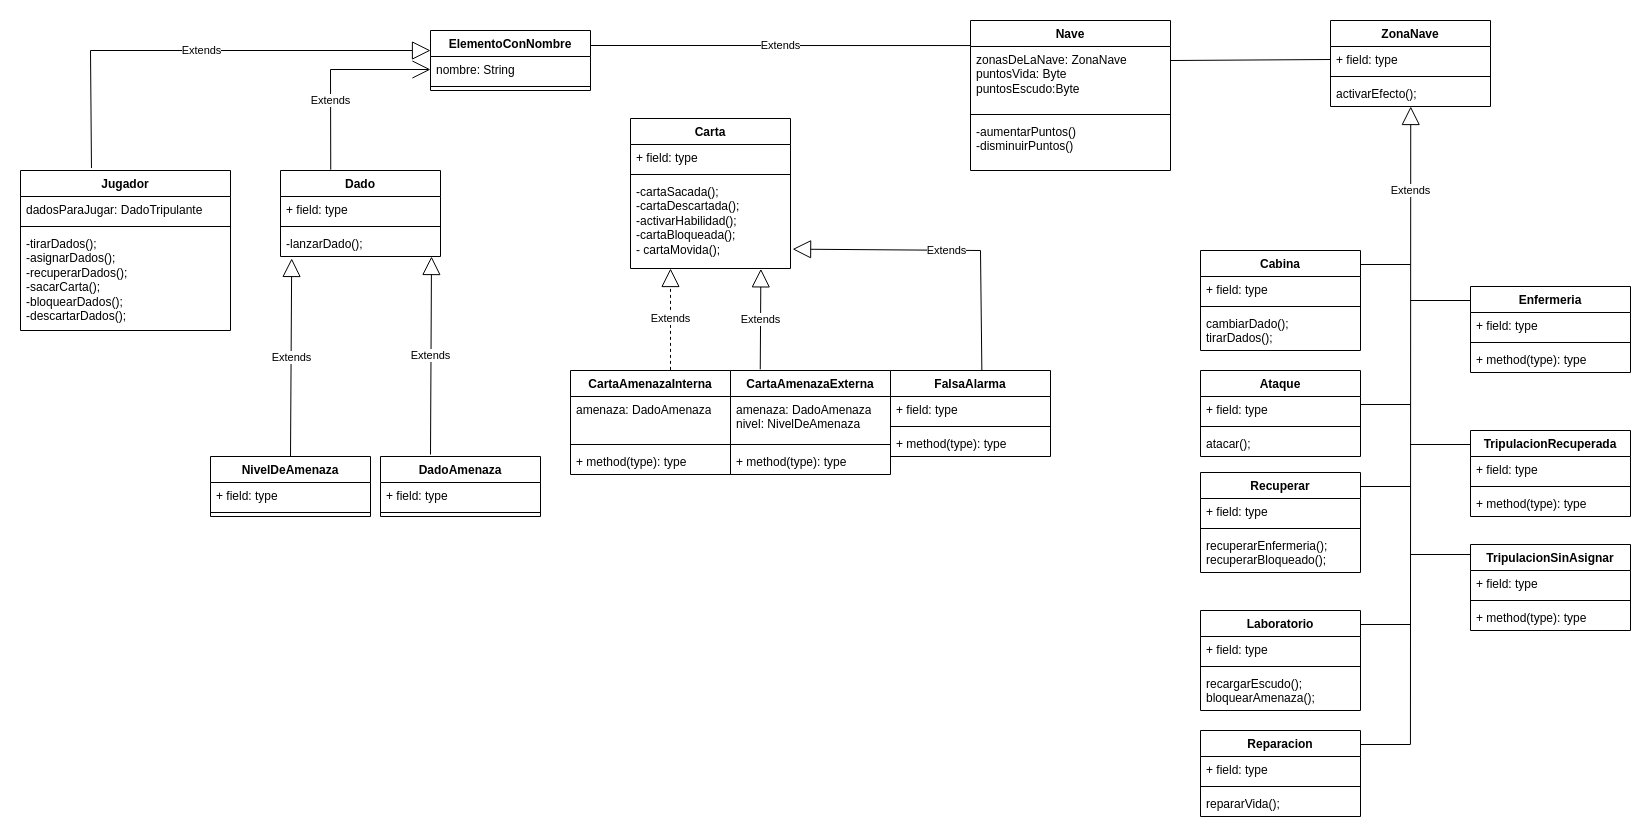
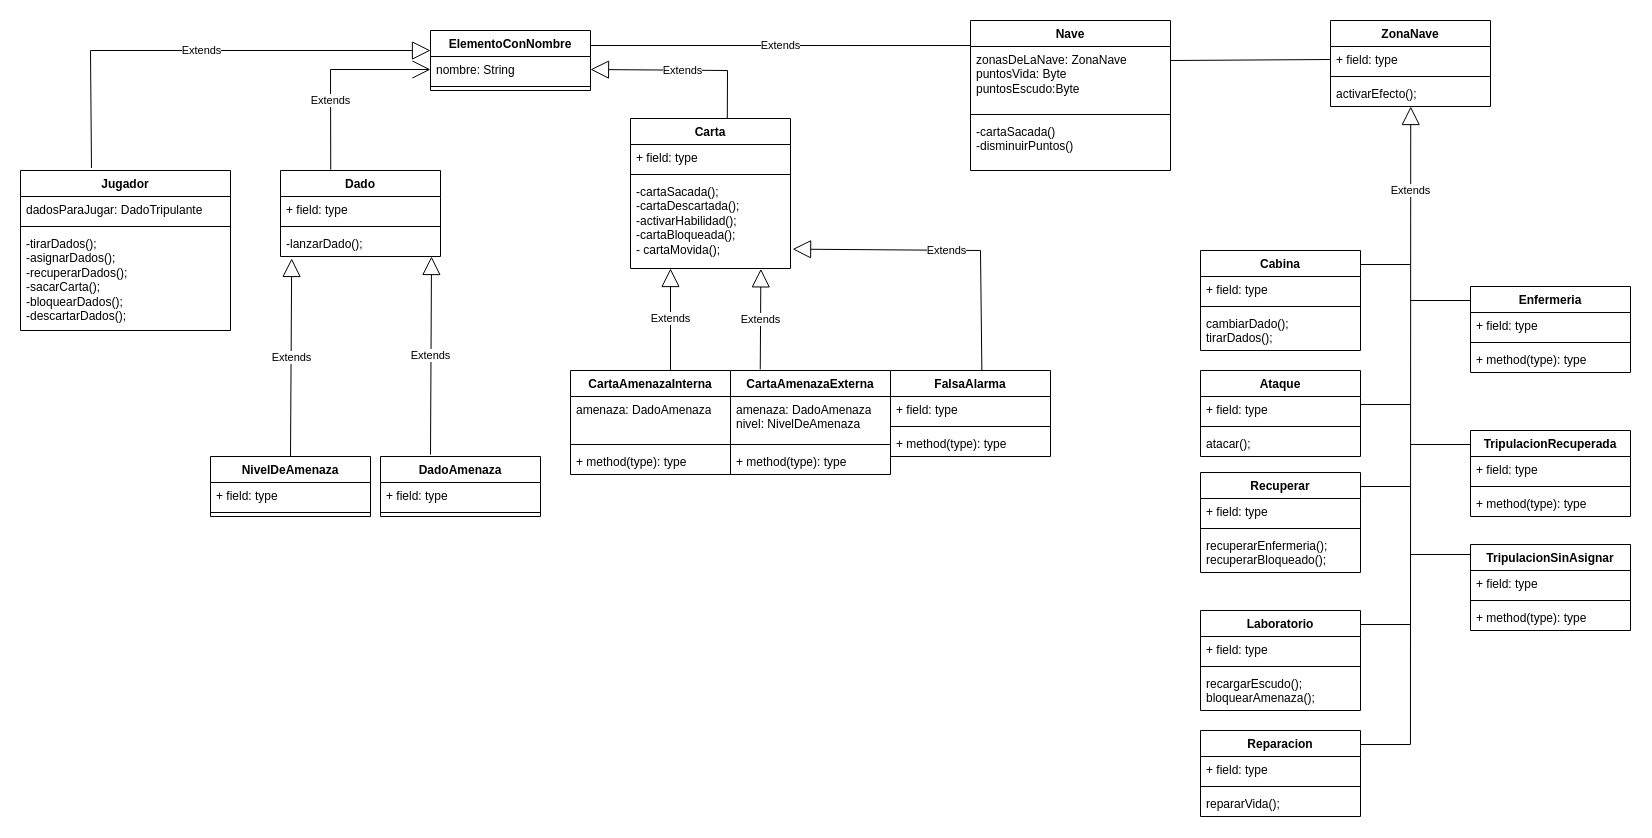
edge "Carta" -> "nombre: String": added, label "Extends"
node "-aumentarPuntos() -disminuirPuntos()": label "-aumentarPuntos() -disminuirPuntos()" -> "-cartaSacada() -disminuirPuntos()"
edge "CartaAmenazaInterna" -> "Carta": style dashed -> solid
